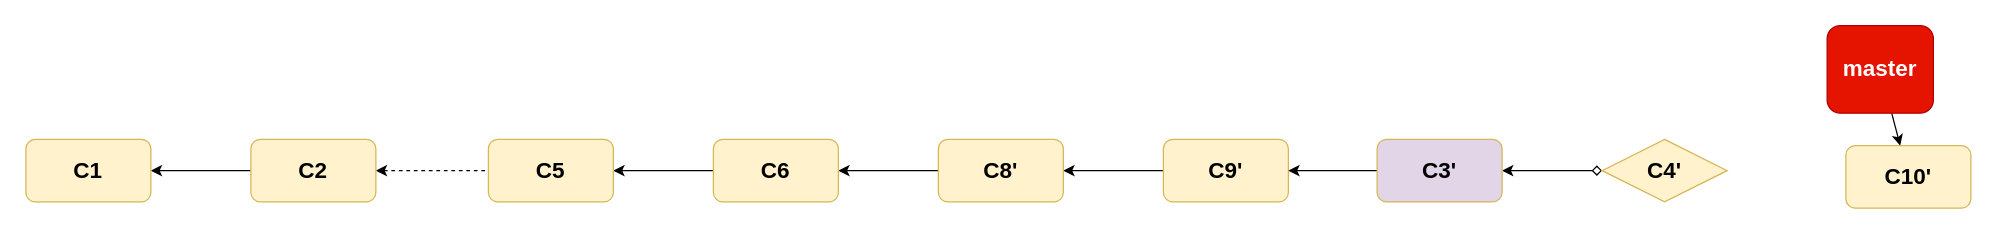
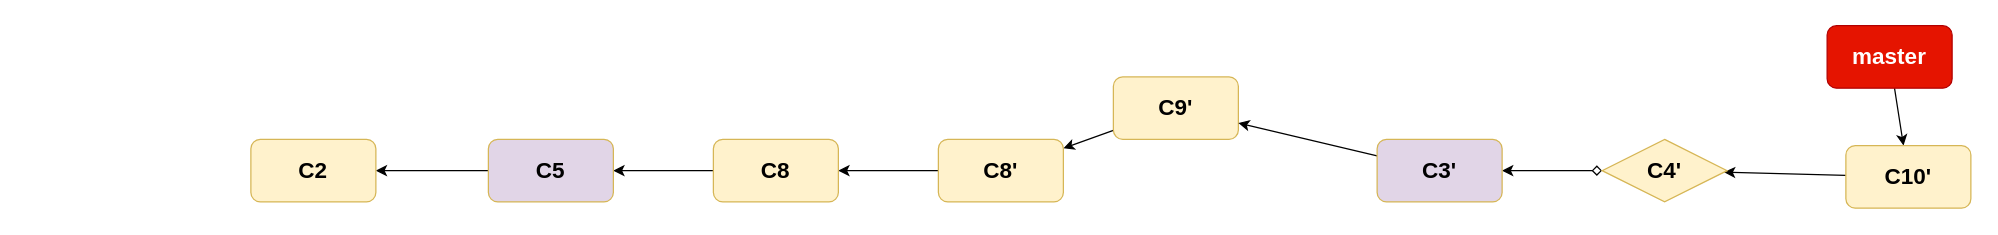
node "master": size 106x88 -> 125x63
node "C1": removed
edge "C2" -> "C1": removed
edge "C5" -> "C2": style dashed -> solid
node "C5": fillcolor #fff2cc -> #e1d5e7
node "C6": label "C6" -> "C8"
node "C9'": moved (1226, 171) -> (1176, 108)
edge "C10'" -> "C4'": added
